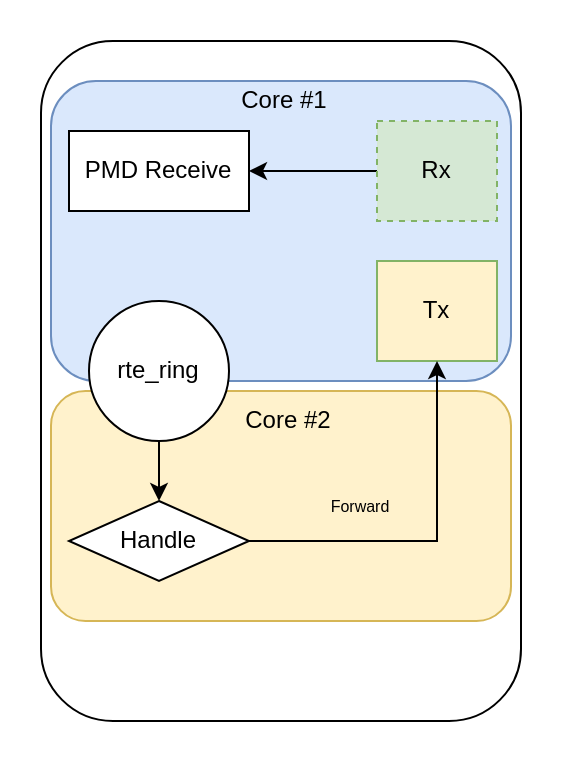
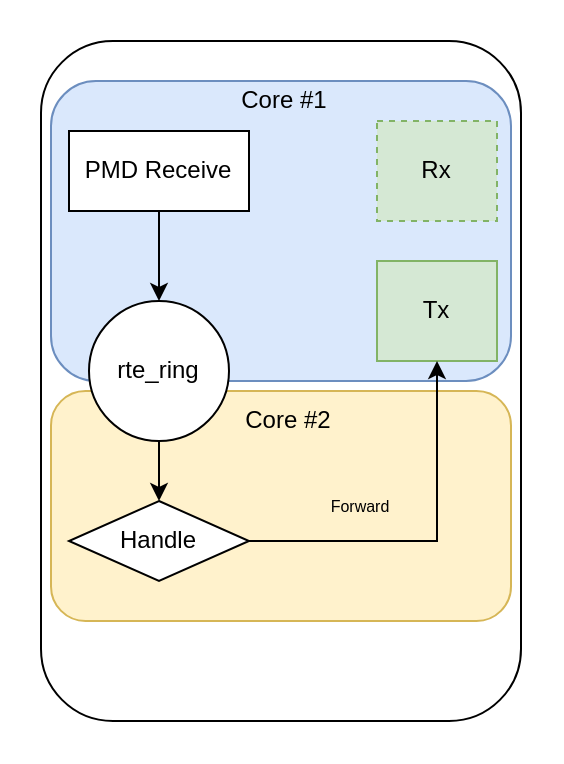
edge "Rx" -> "PMD Receive": removed
edge "PMD Receive" -> "rte_ring": added
node "Tx": fillcolor #fff2cc -> #d5e8d4
